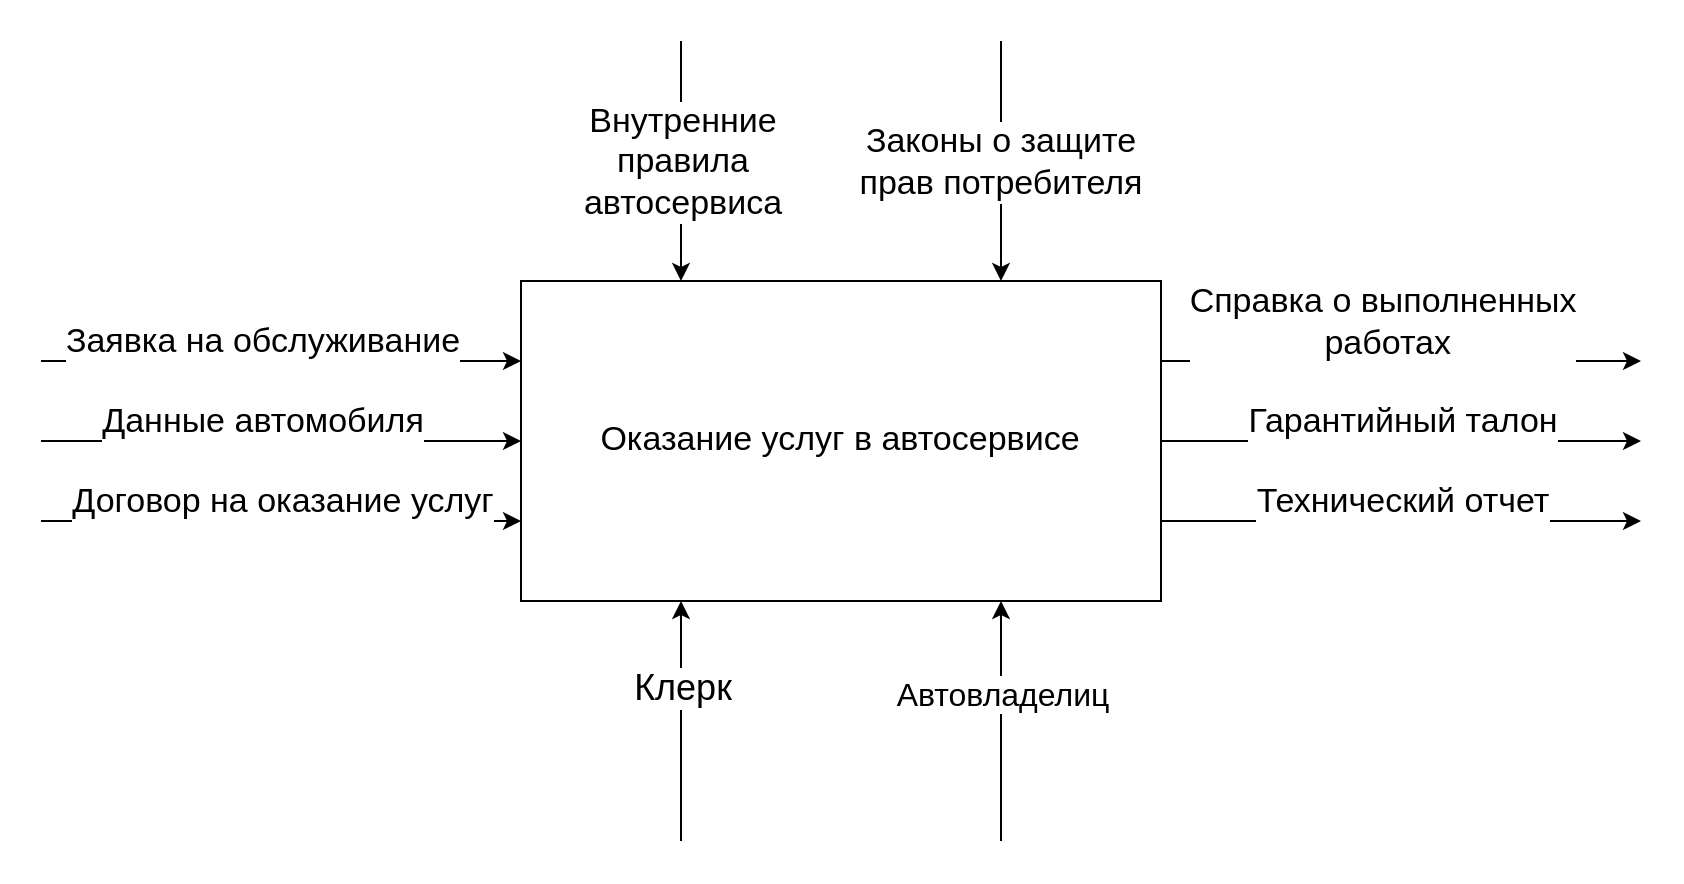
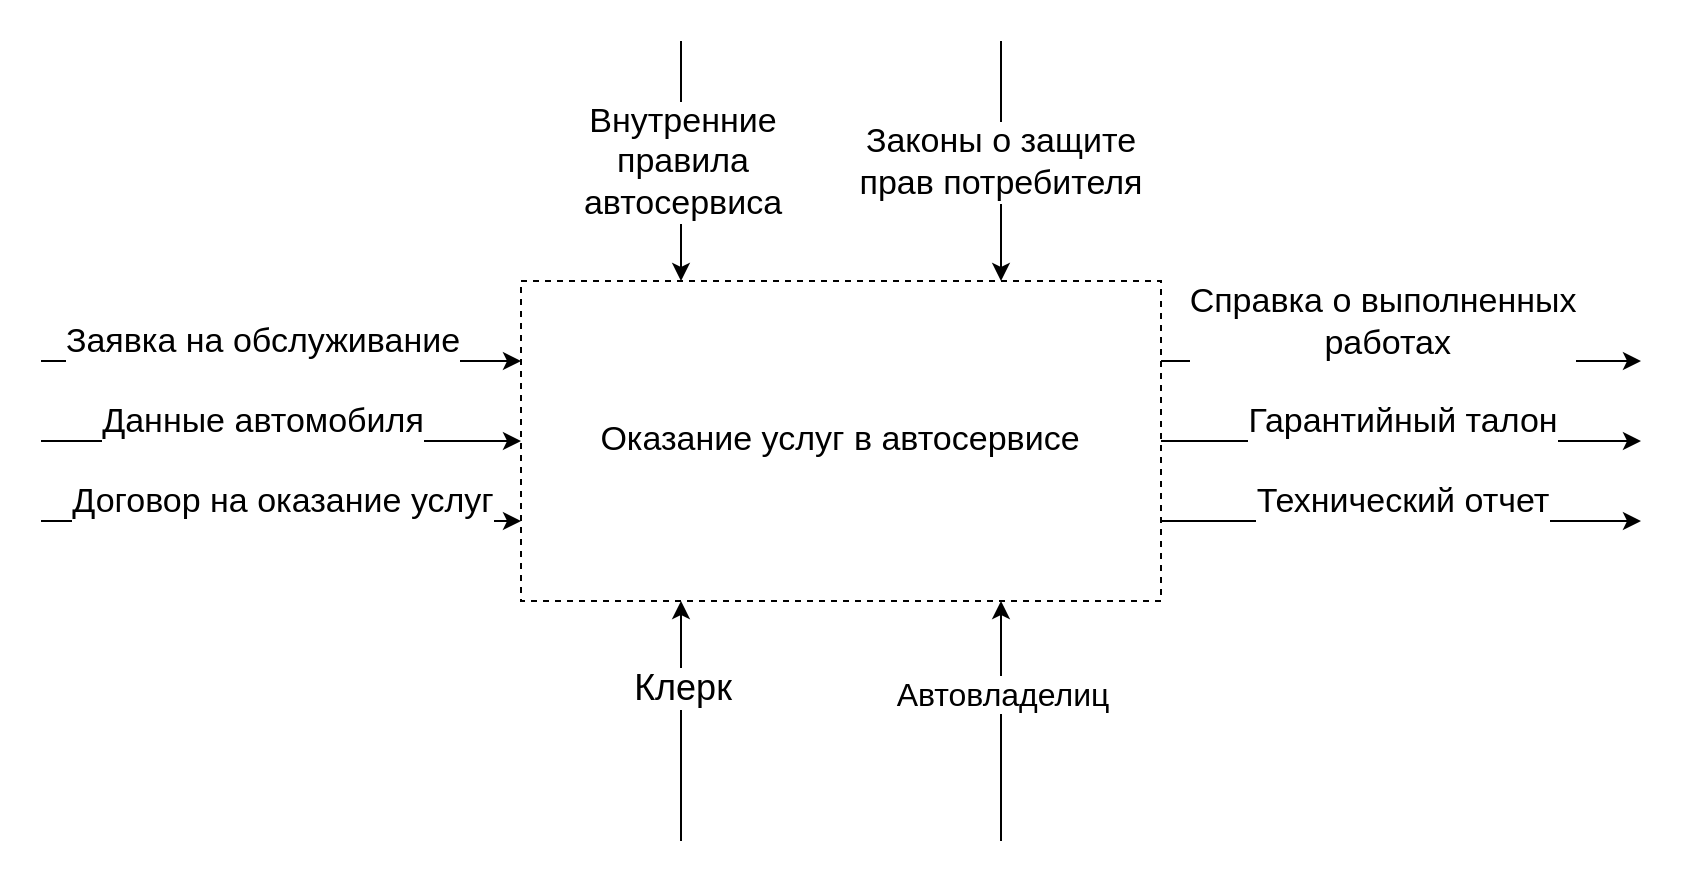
node "Оказание услуг в автосервисе": style solid -> dashed
